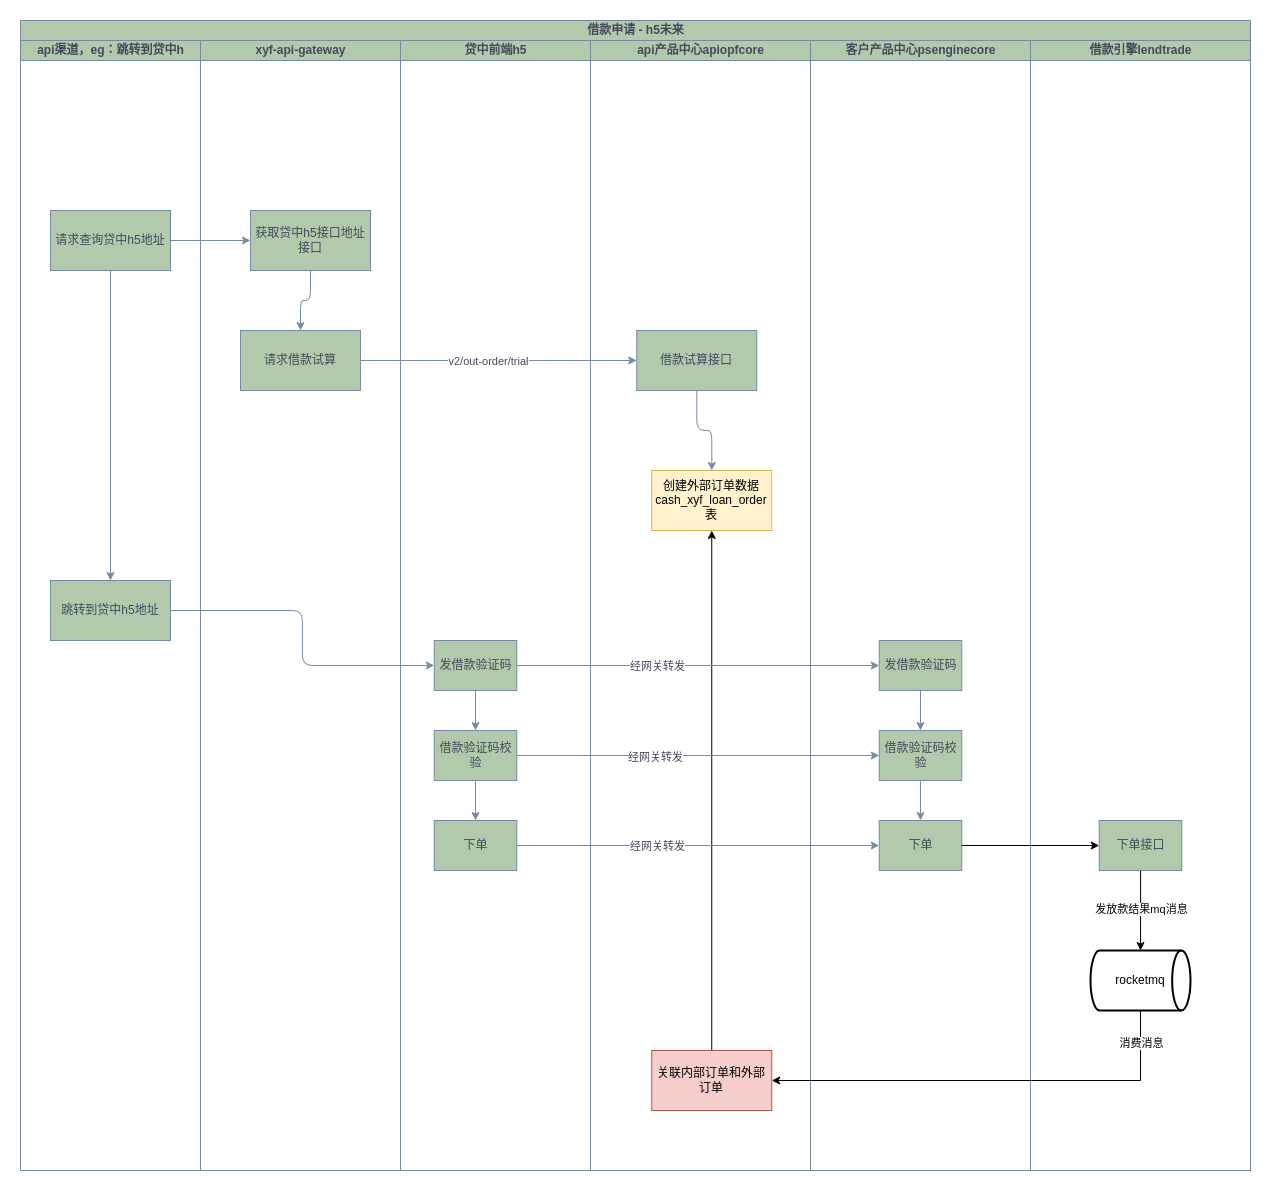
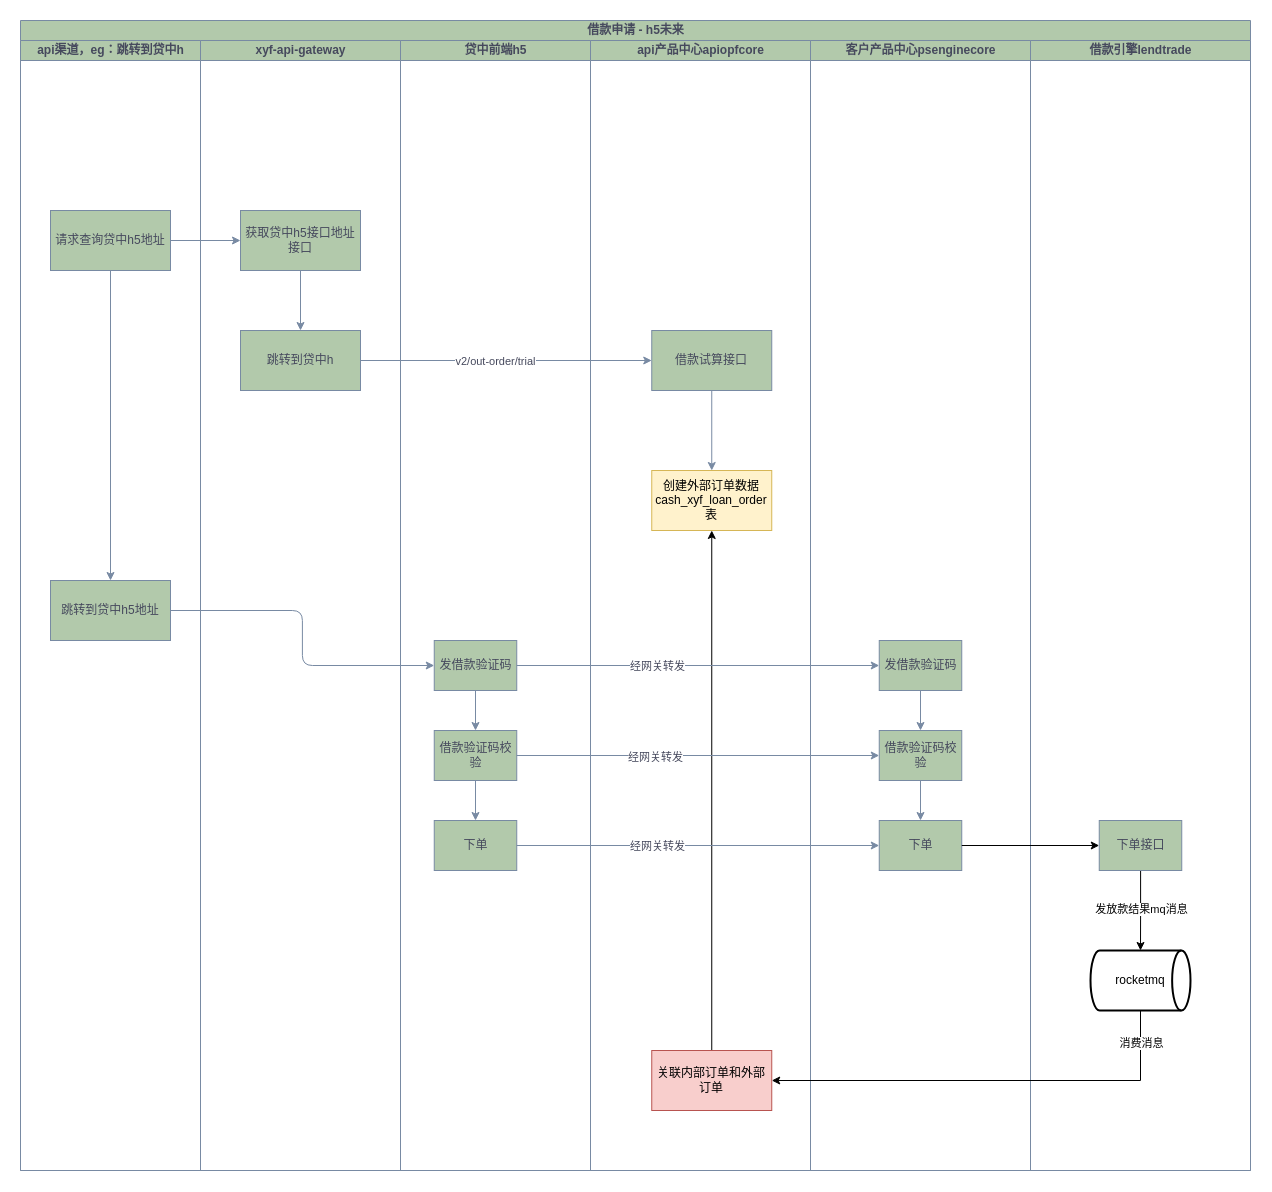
node "获取贷中h5接口地址接口": moved (311, 241) -> (301, 241)
node "请求借款试算": label "请求借款试算" -> "跳转到贷中h"
node "借款试算接口": moved (697, 361) -> (712, 361)
